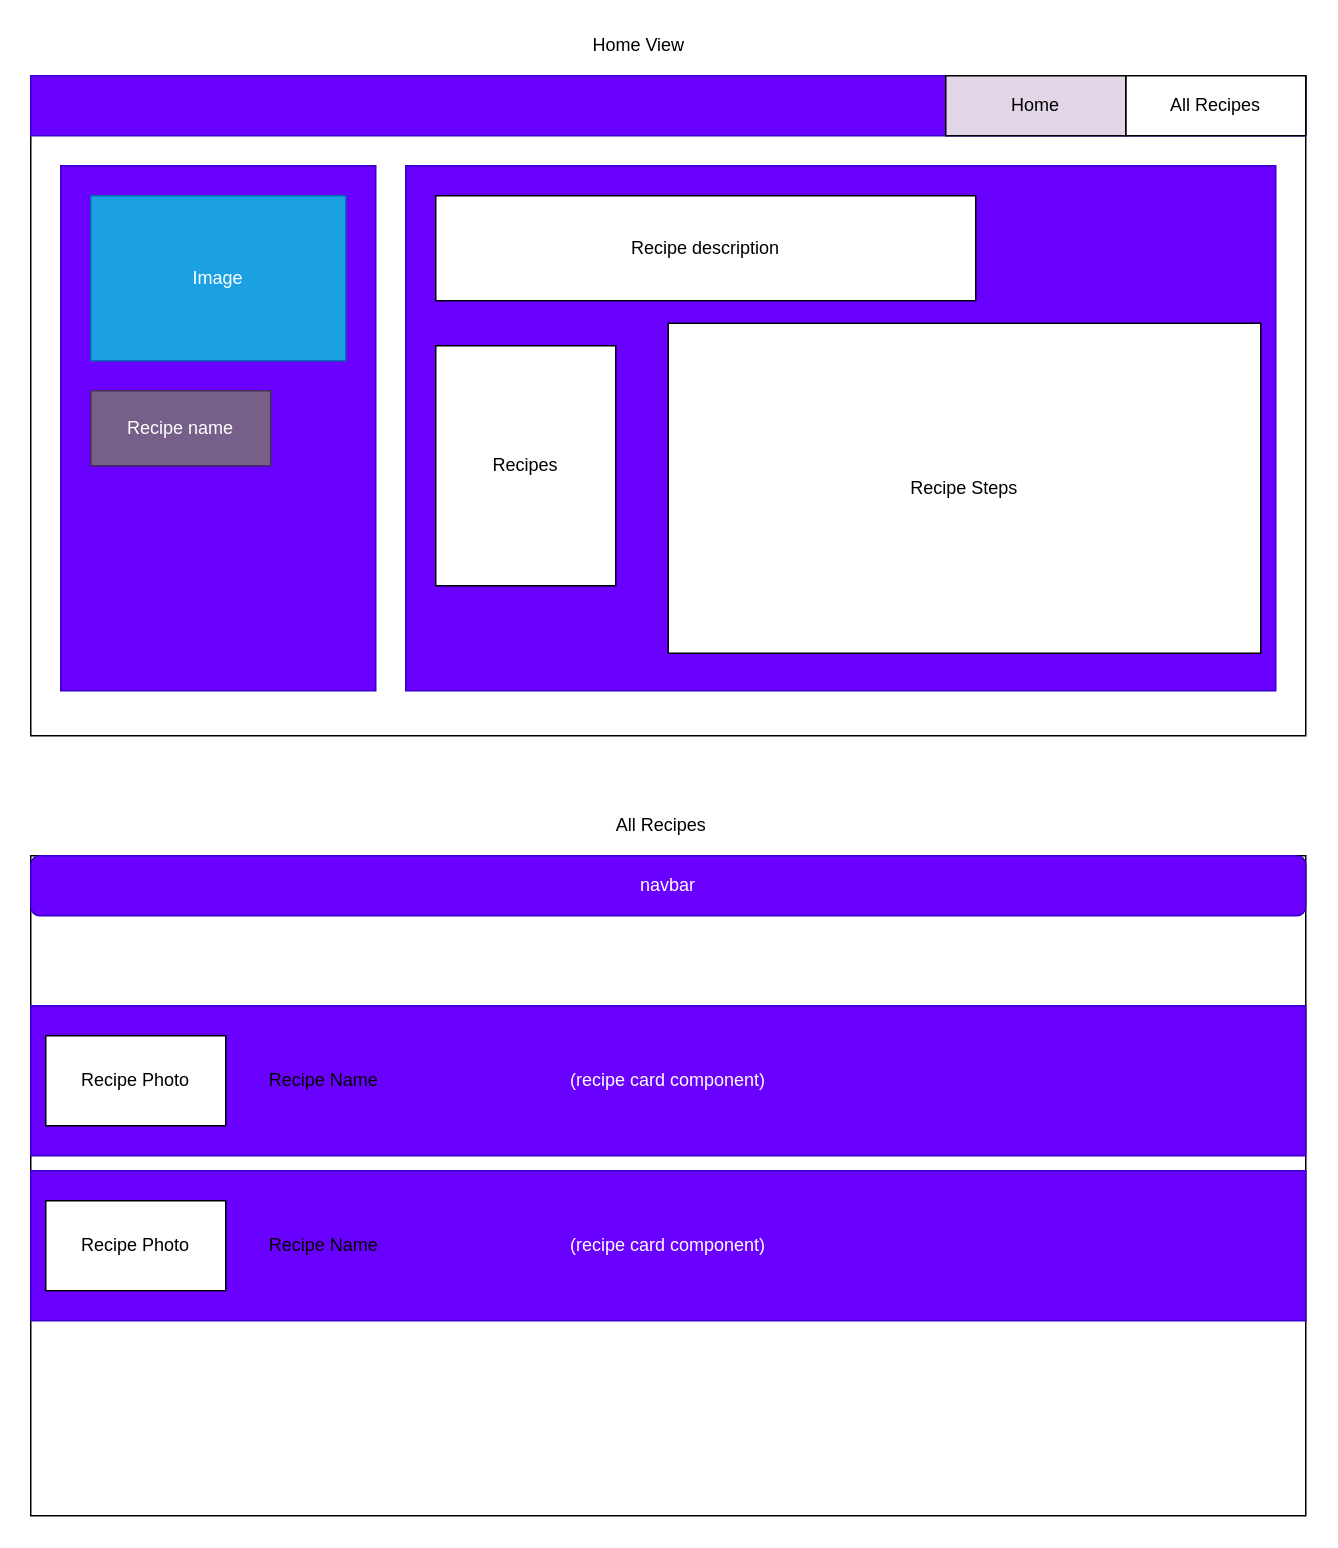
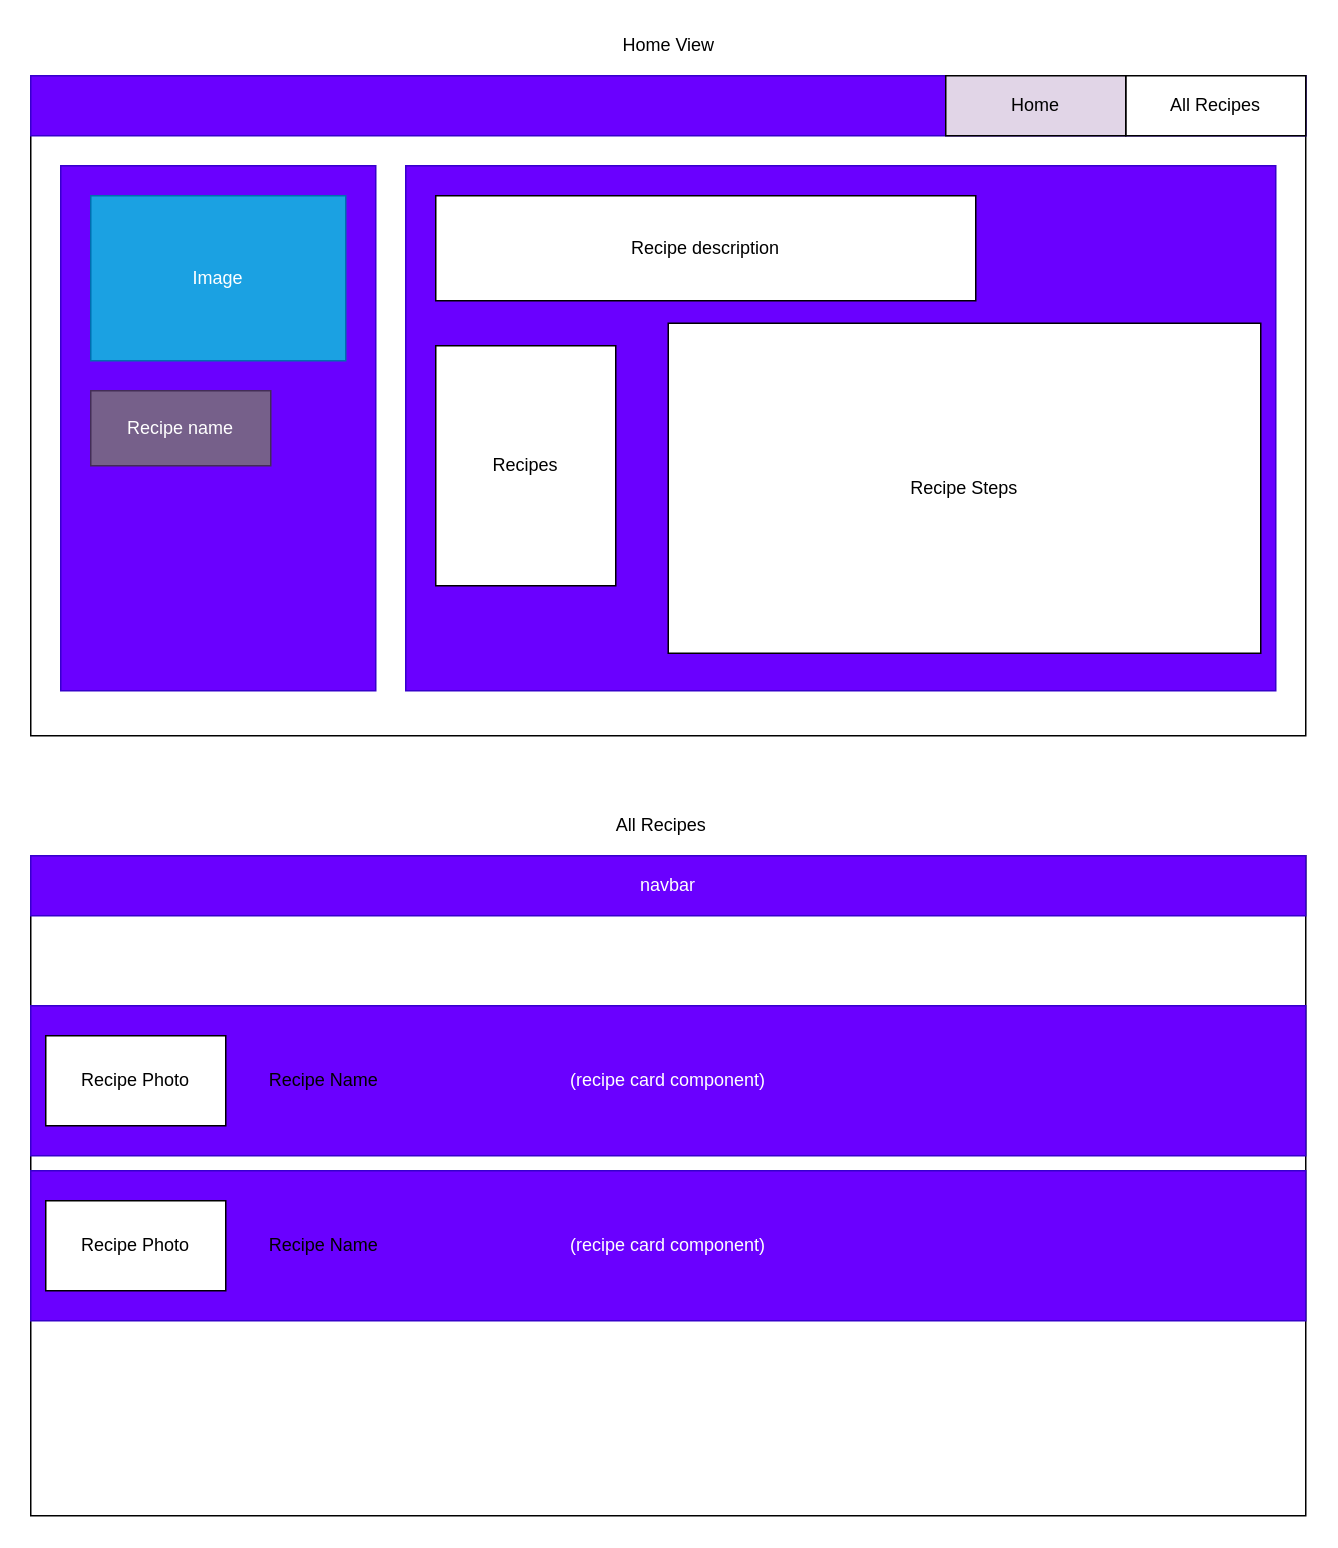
node "Home View": moved (638, 46) -> (668, 46)
node "navbar": shape rounded rectangle -> rectangle
